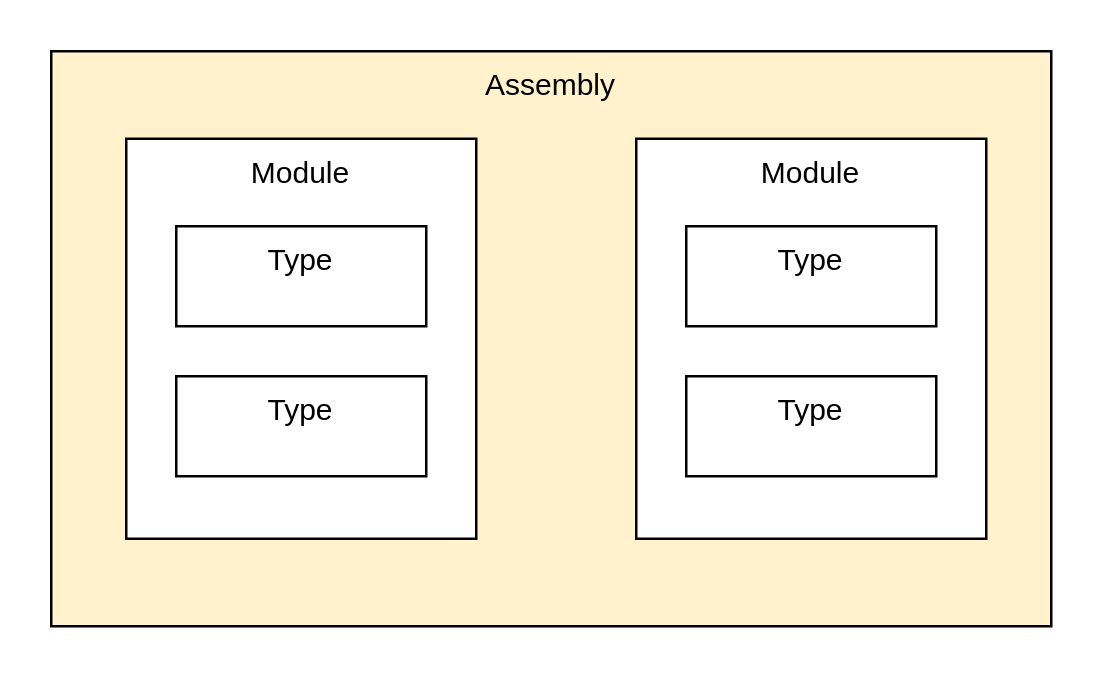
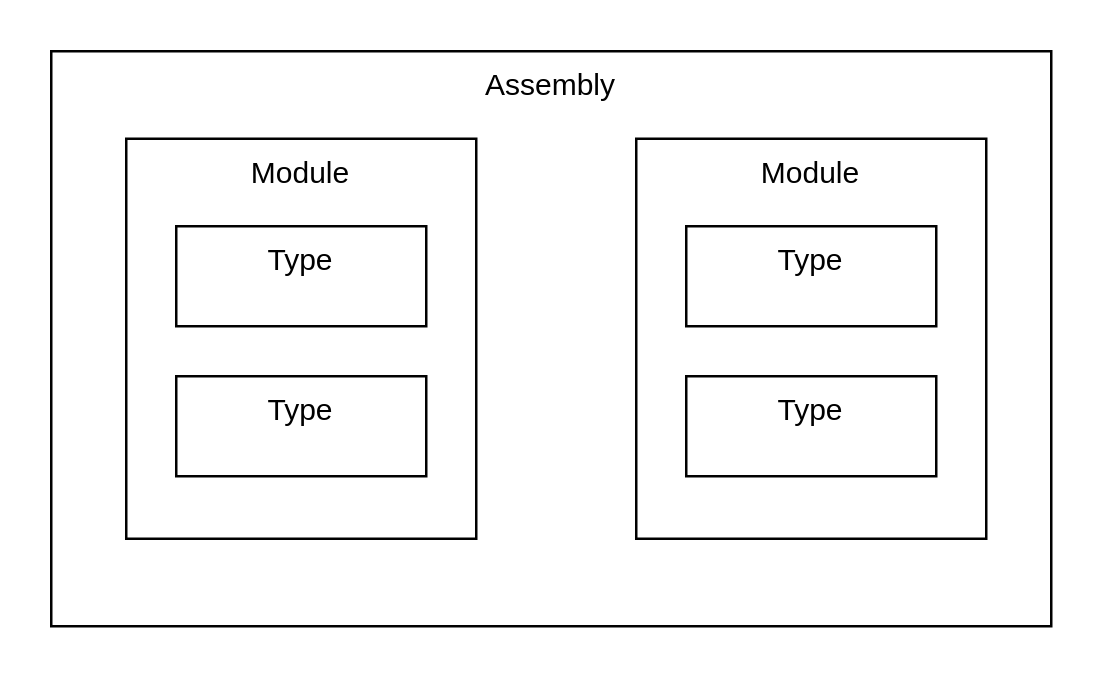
node "Assembly": fillcolor #fff2cc -> #ffffff
